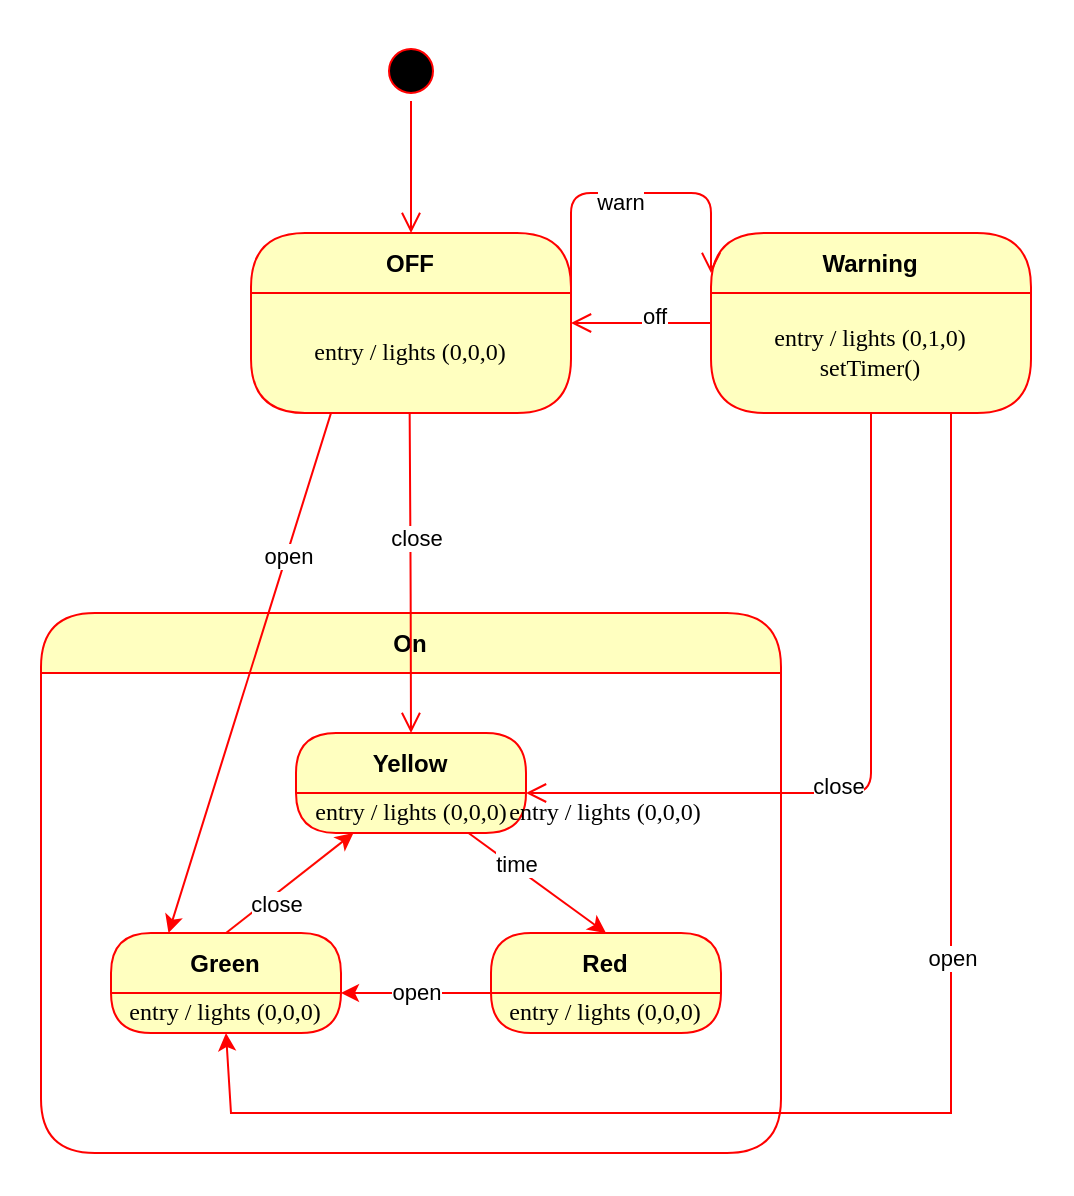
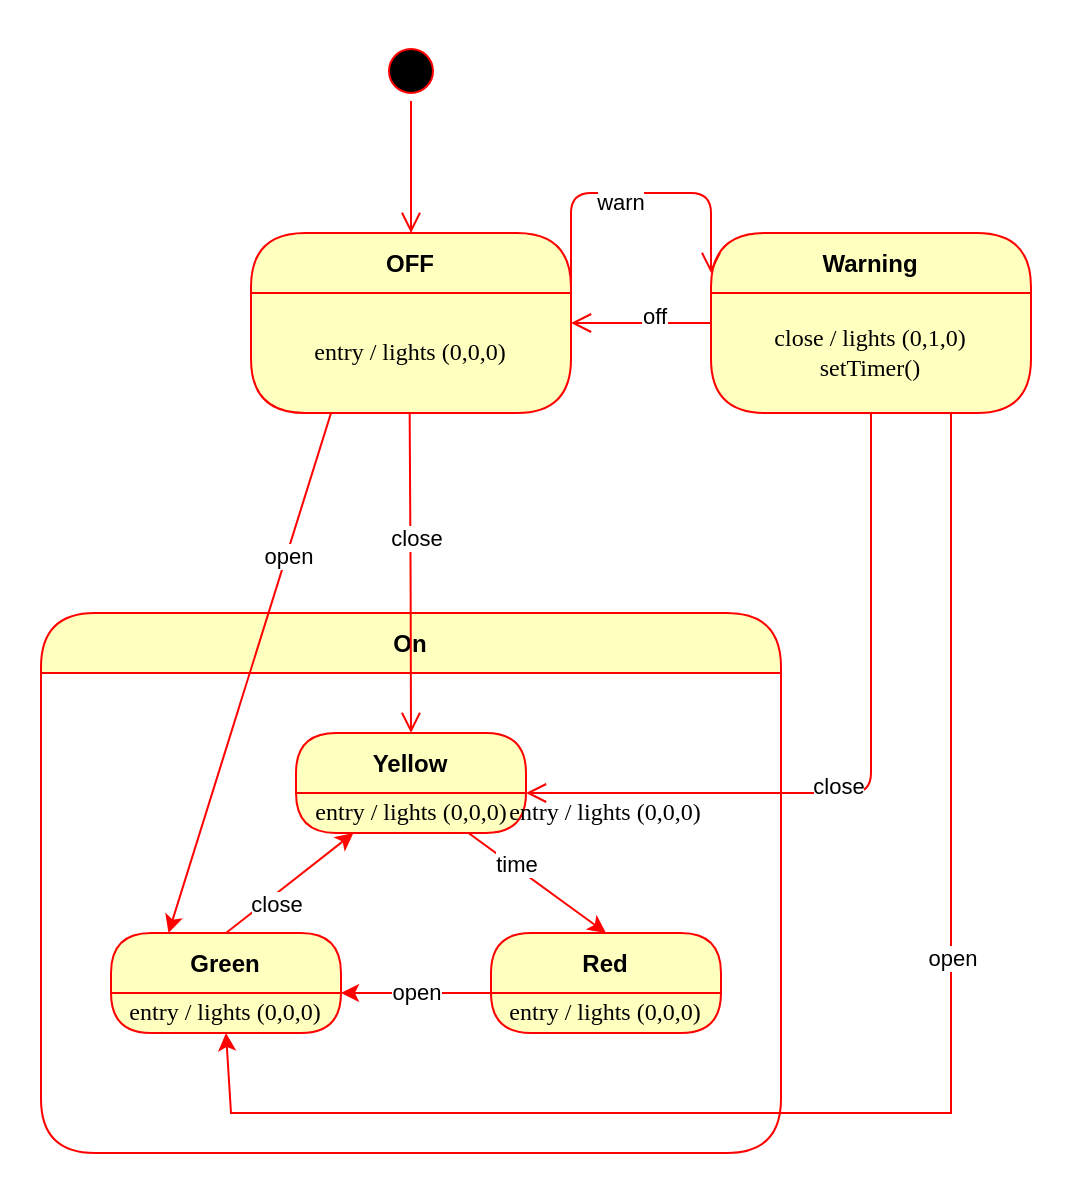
node "entry / lights (0,1,0) setTimer()": label "entry / lights (0,1,0) setTimer()" -> "close / lights (0,1,0) setTimer()"
